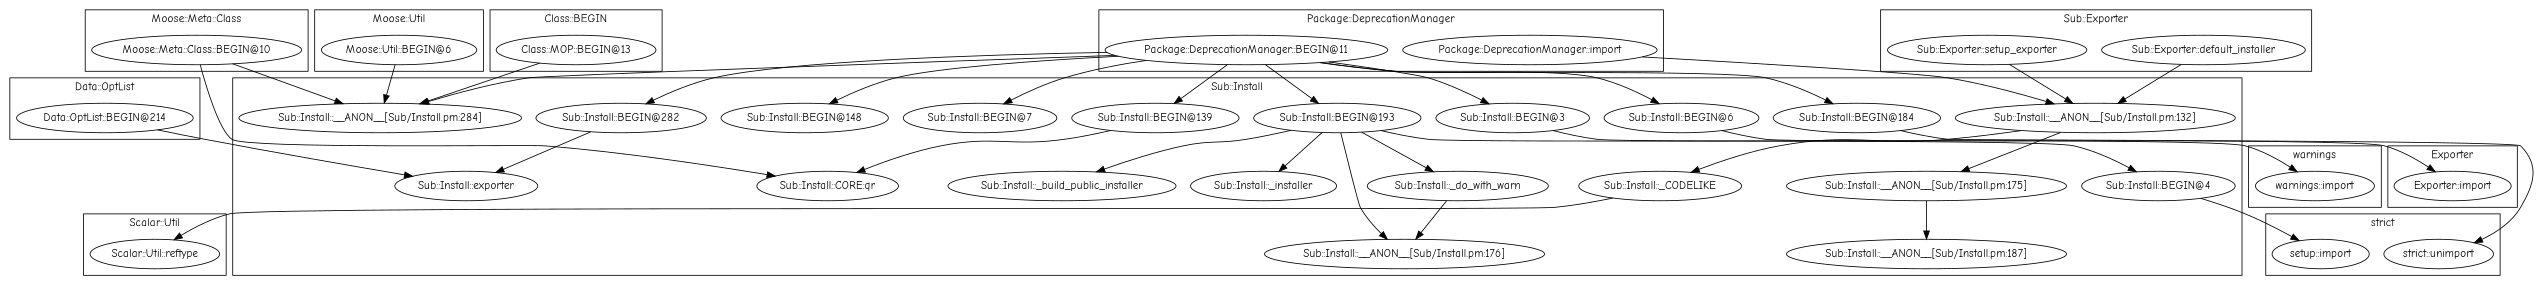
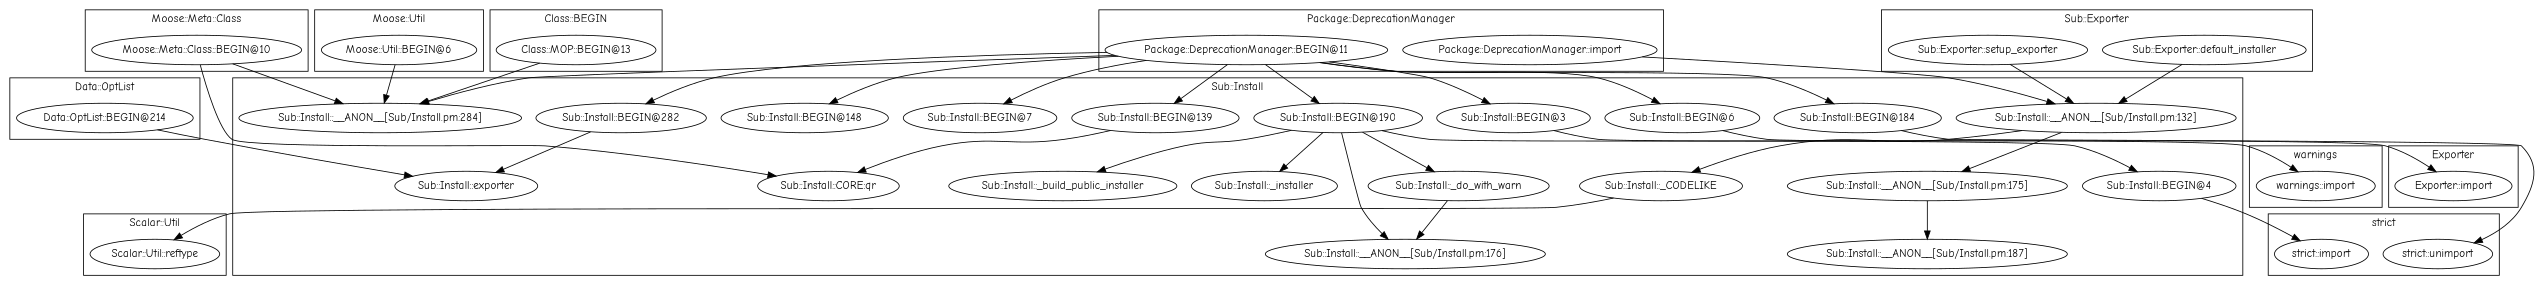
node "Sub::Install::BEGIN@193": label "Sub::Install::BEGIN@193" -> "Sub::Install::BEGIN@190"
node "setup::import": label "setup::import" -> "strict::import"
